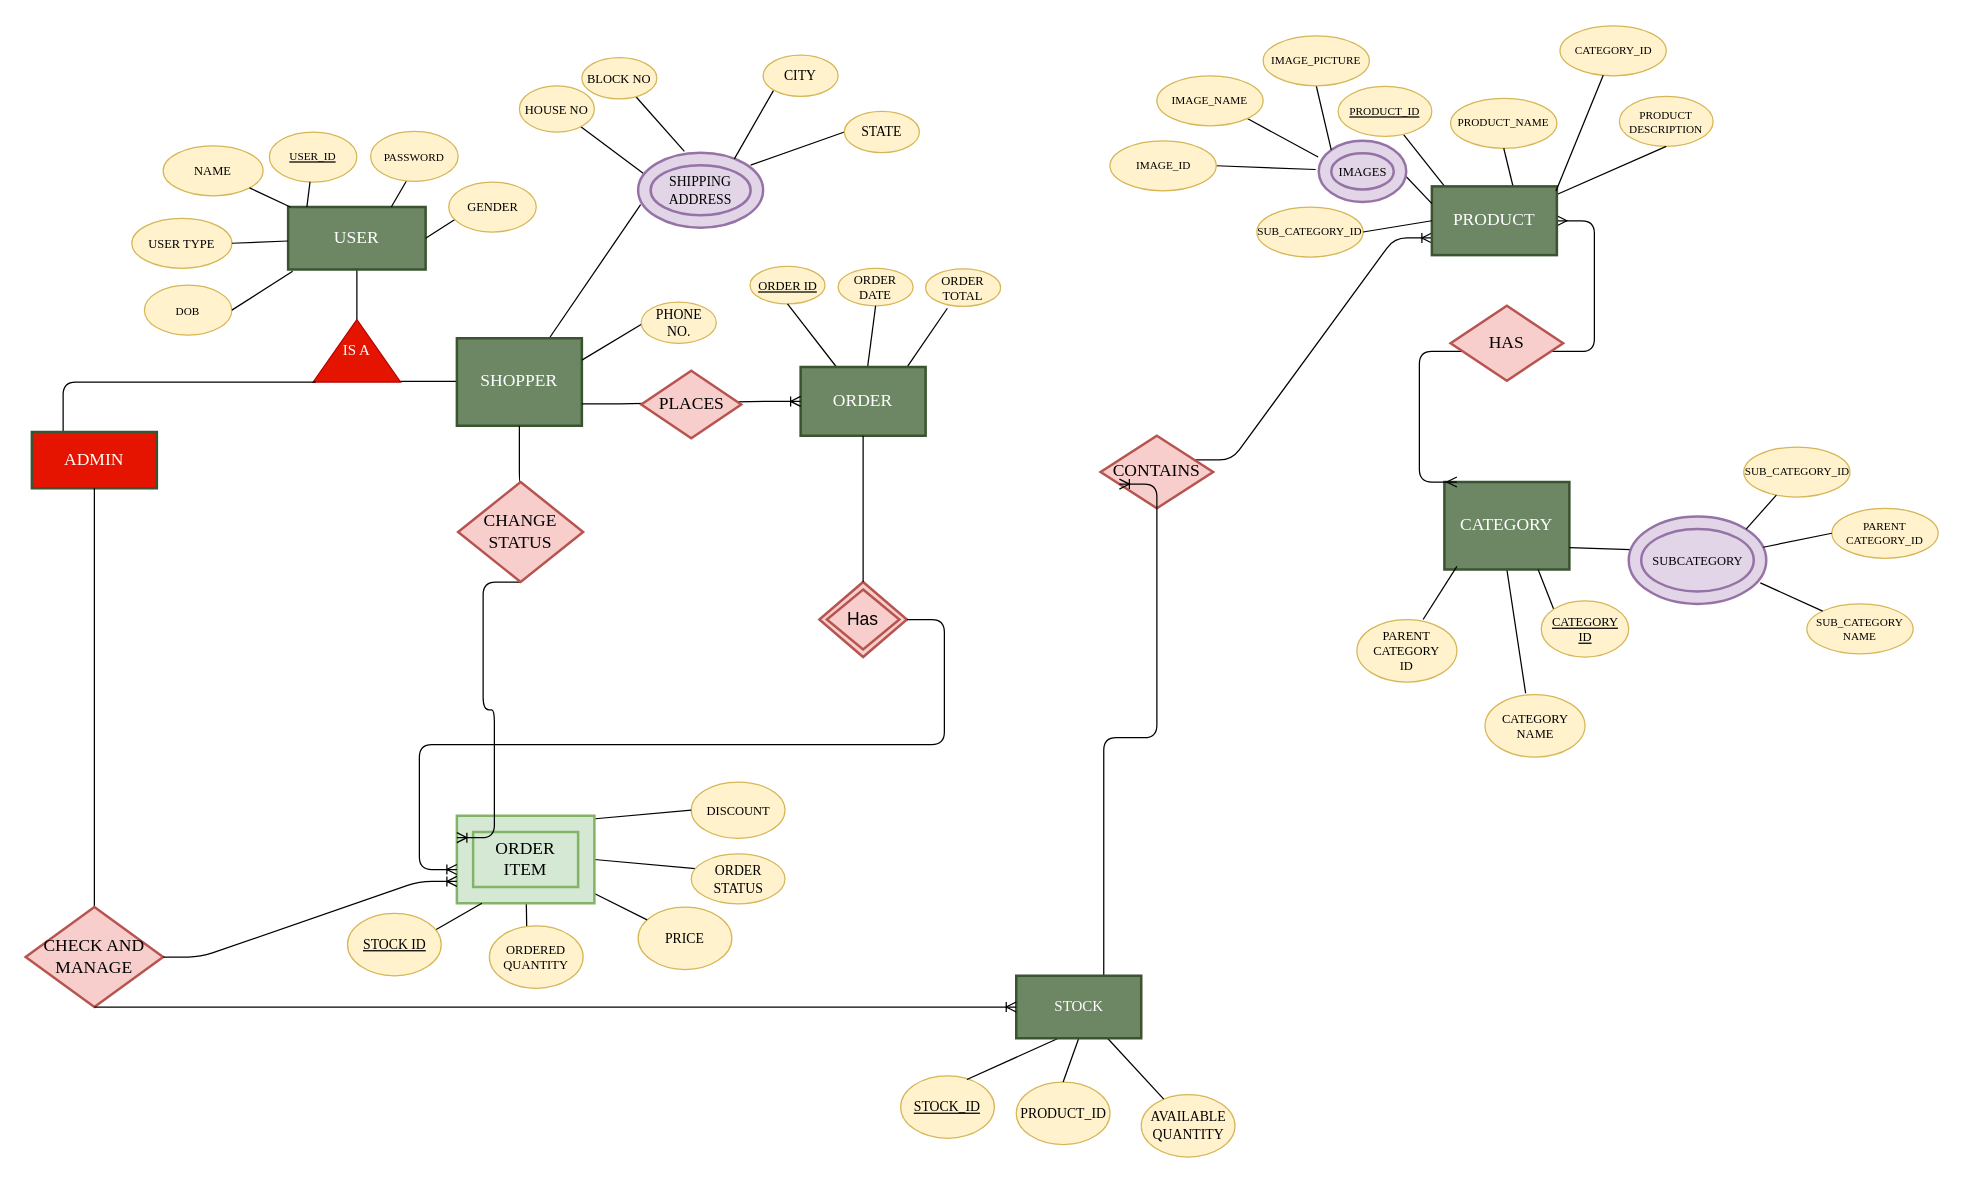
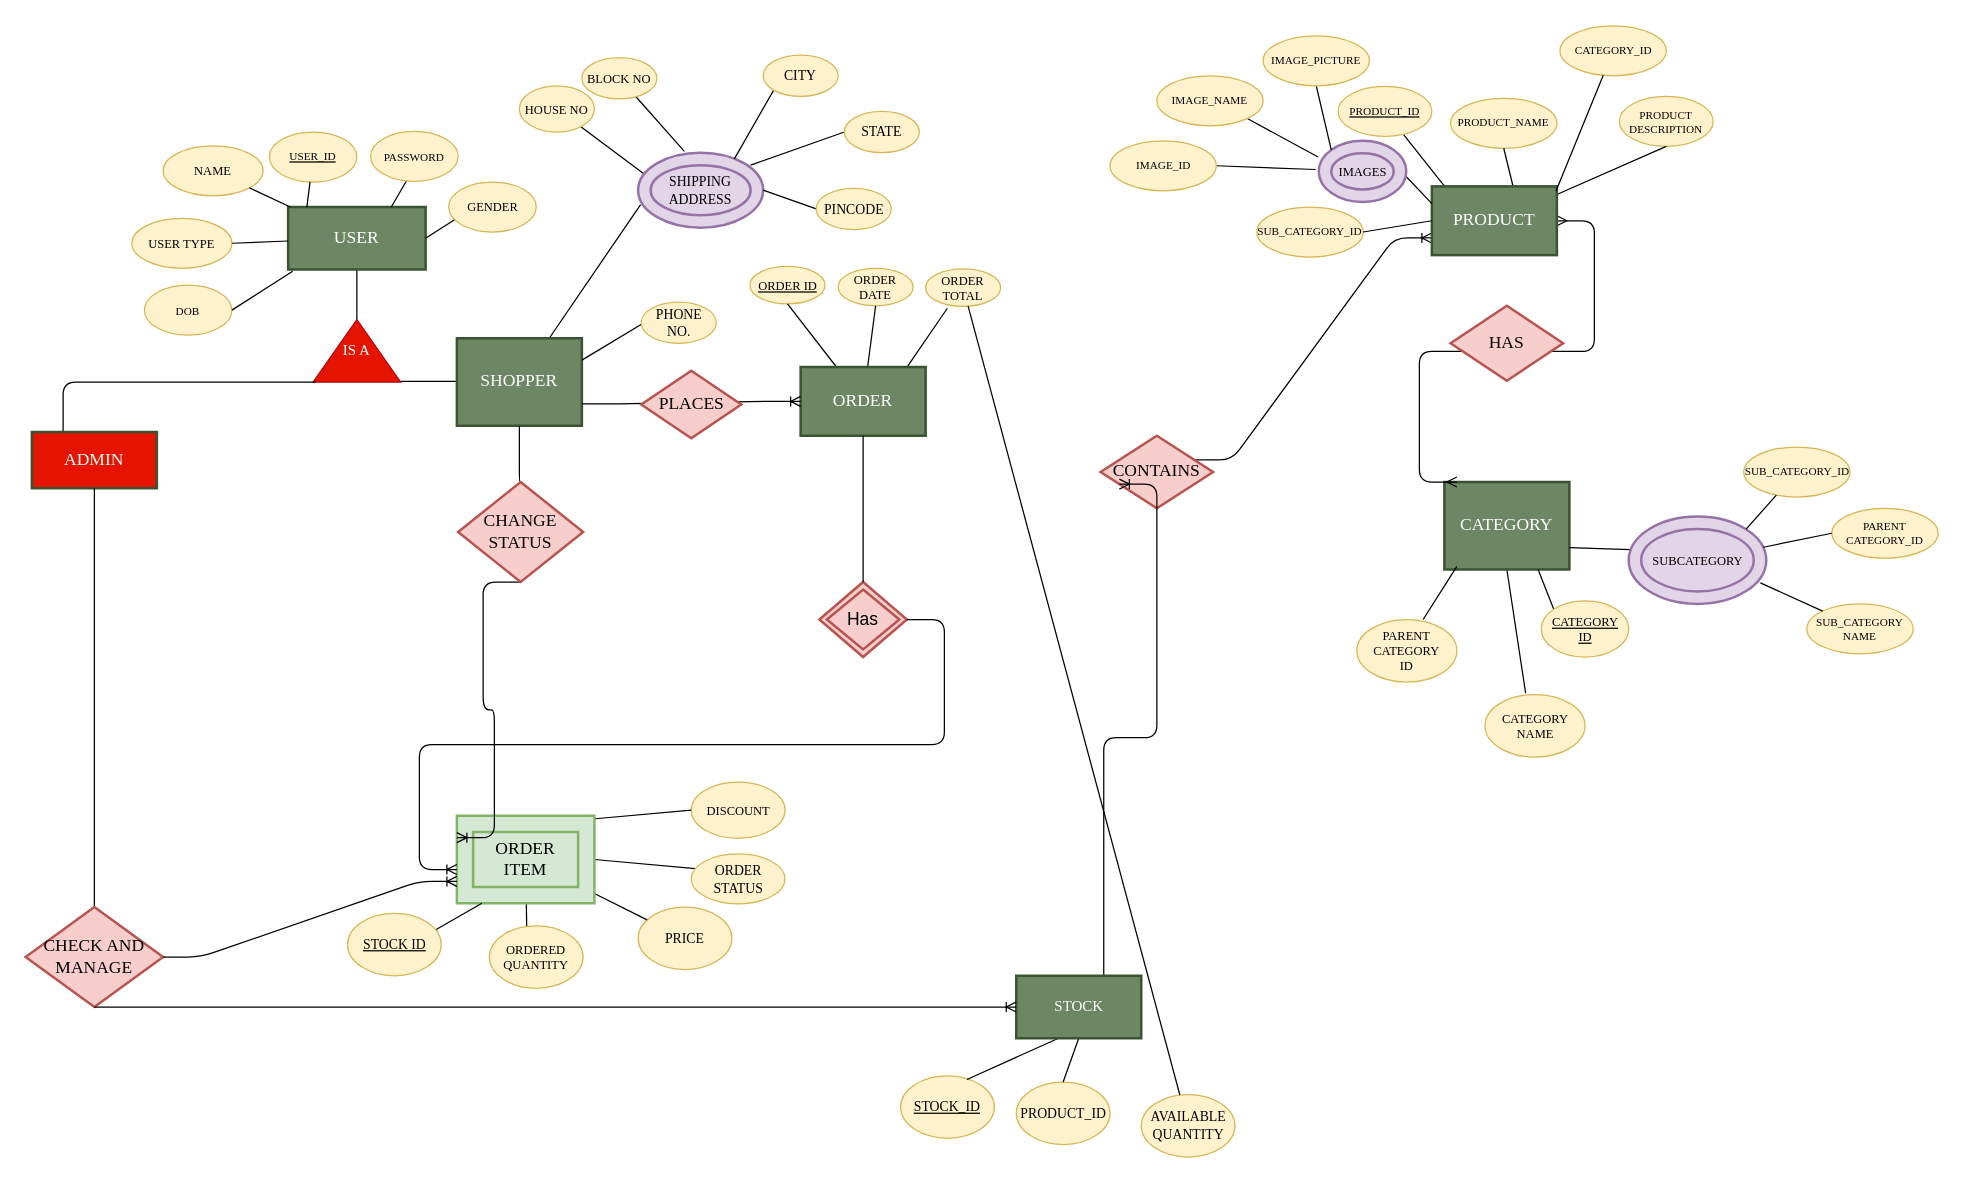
edge "SHIPPING ADDRESS" -- "PINCODE": added
node "PINCODE": added
edge "STOCK" -- "AVAILABLE QUANTITY": now "ORDER TOTAL" -- "AVAILABLE QUANTITY"
